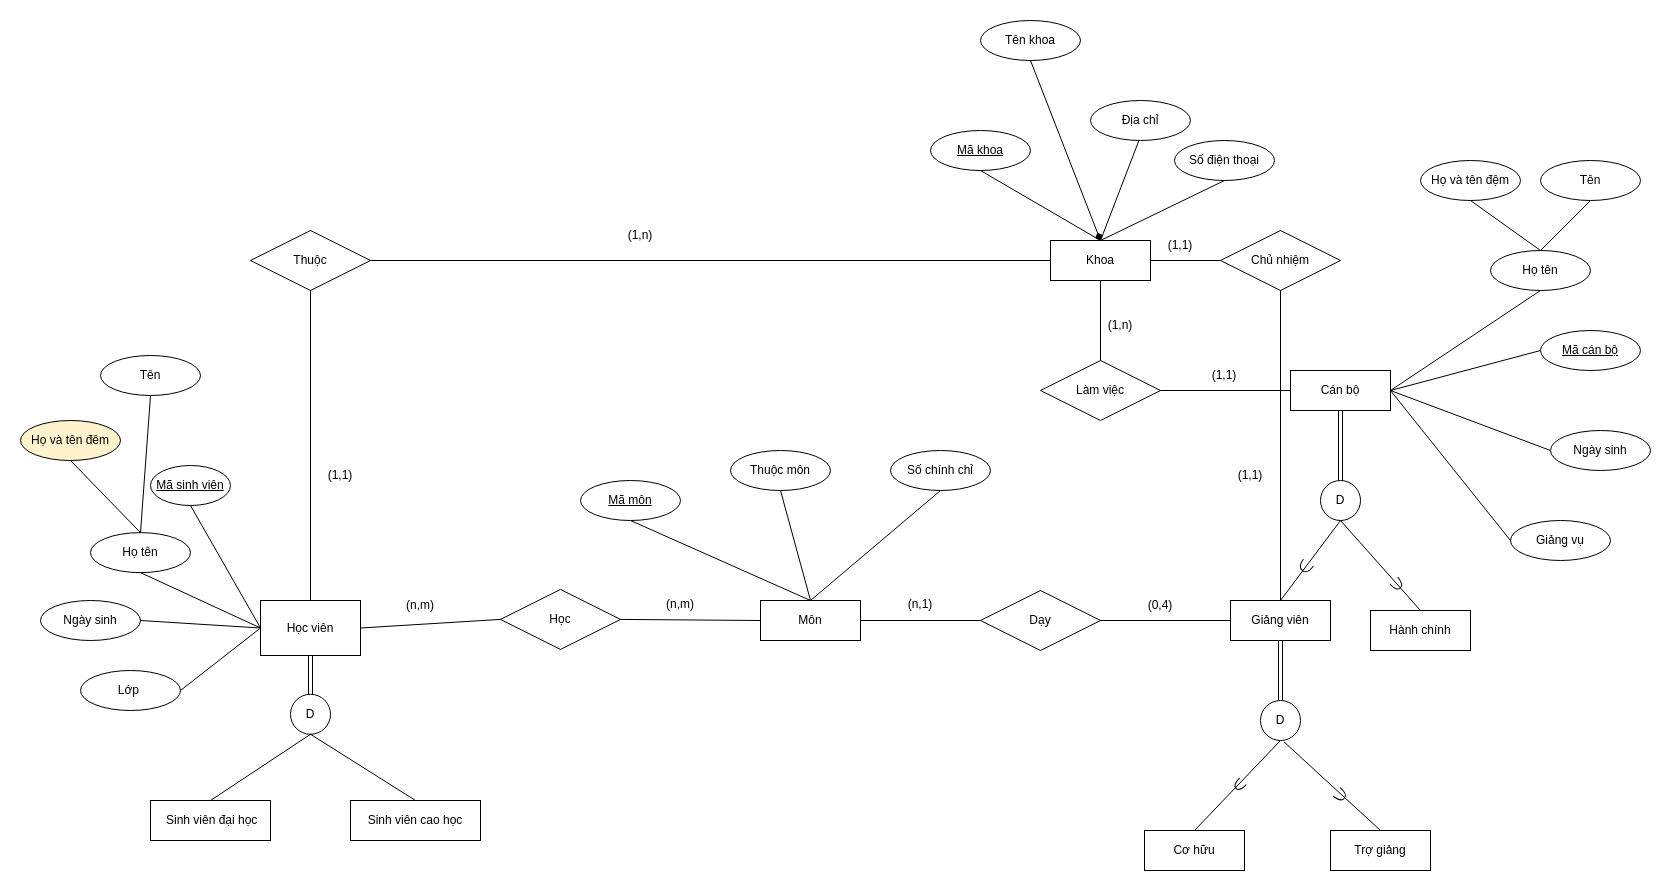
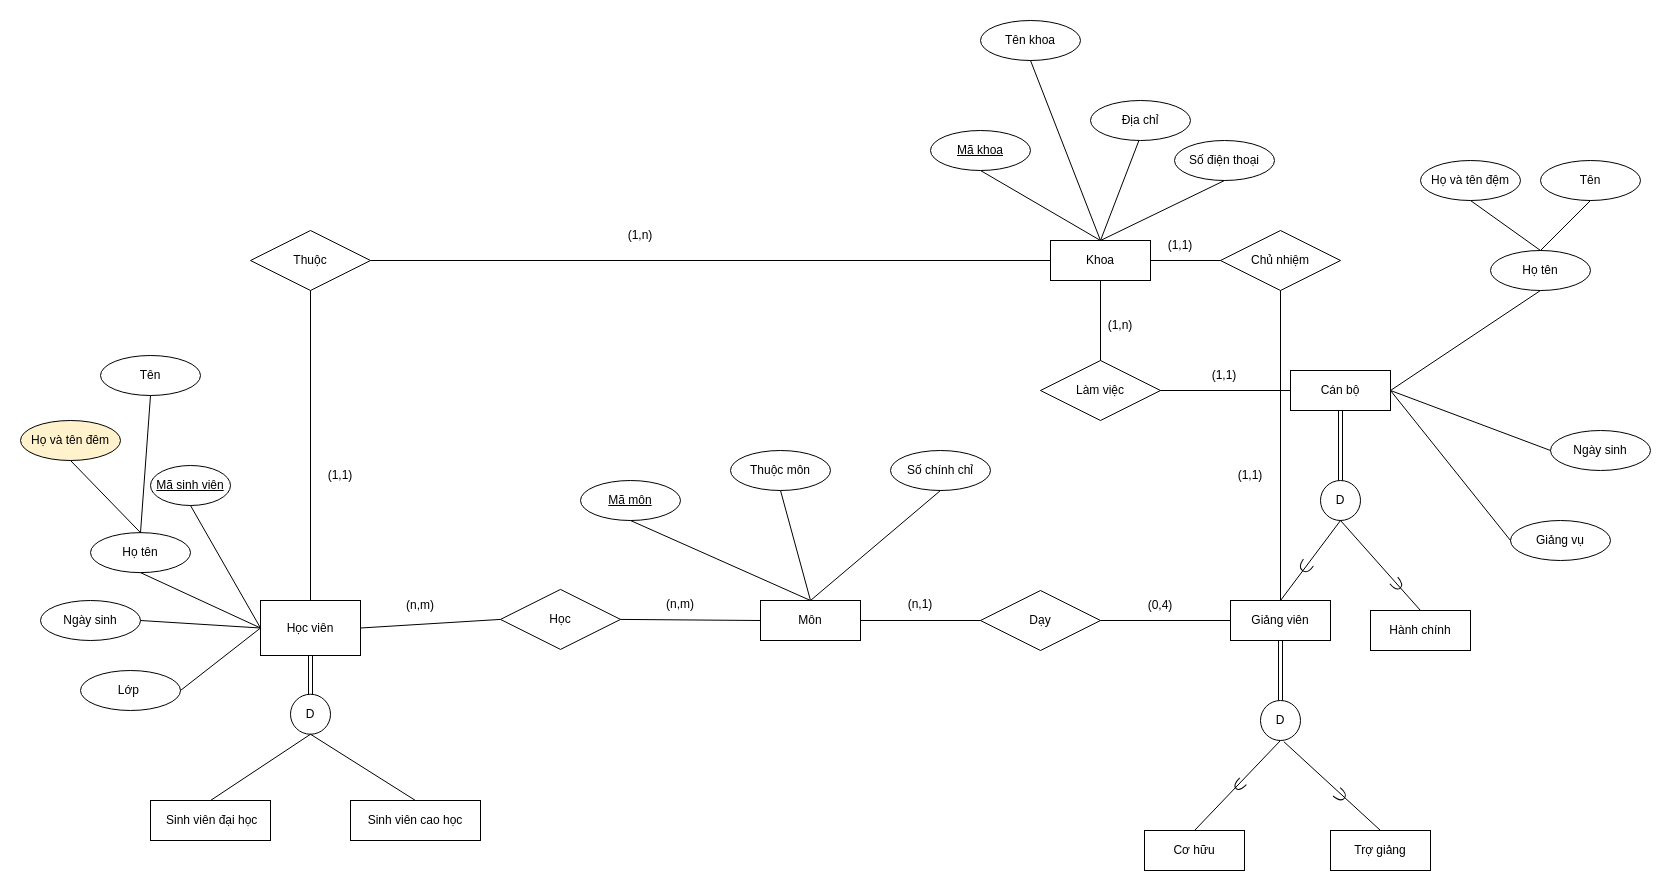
edge "Tên khoa" -> "Khoa": arrowhead diamond -> none
node "Mã cán bộ": removed
edge "Mã cán bộ" -- "Cán bộ": removed
